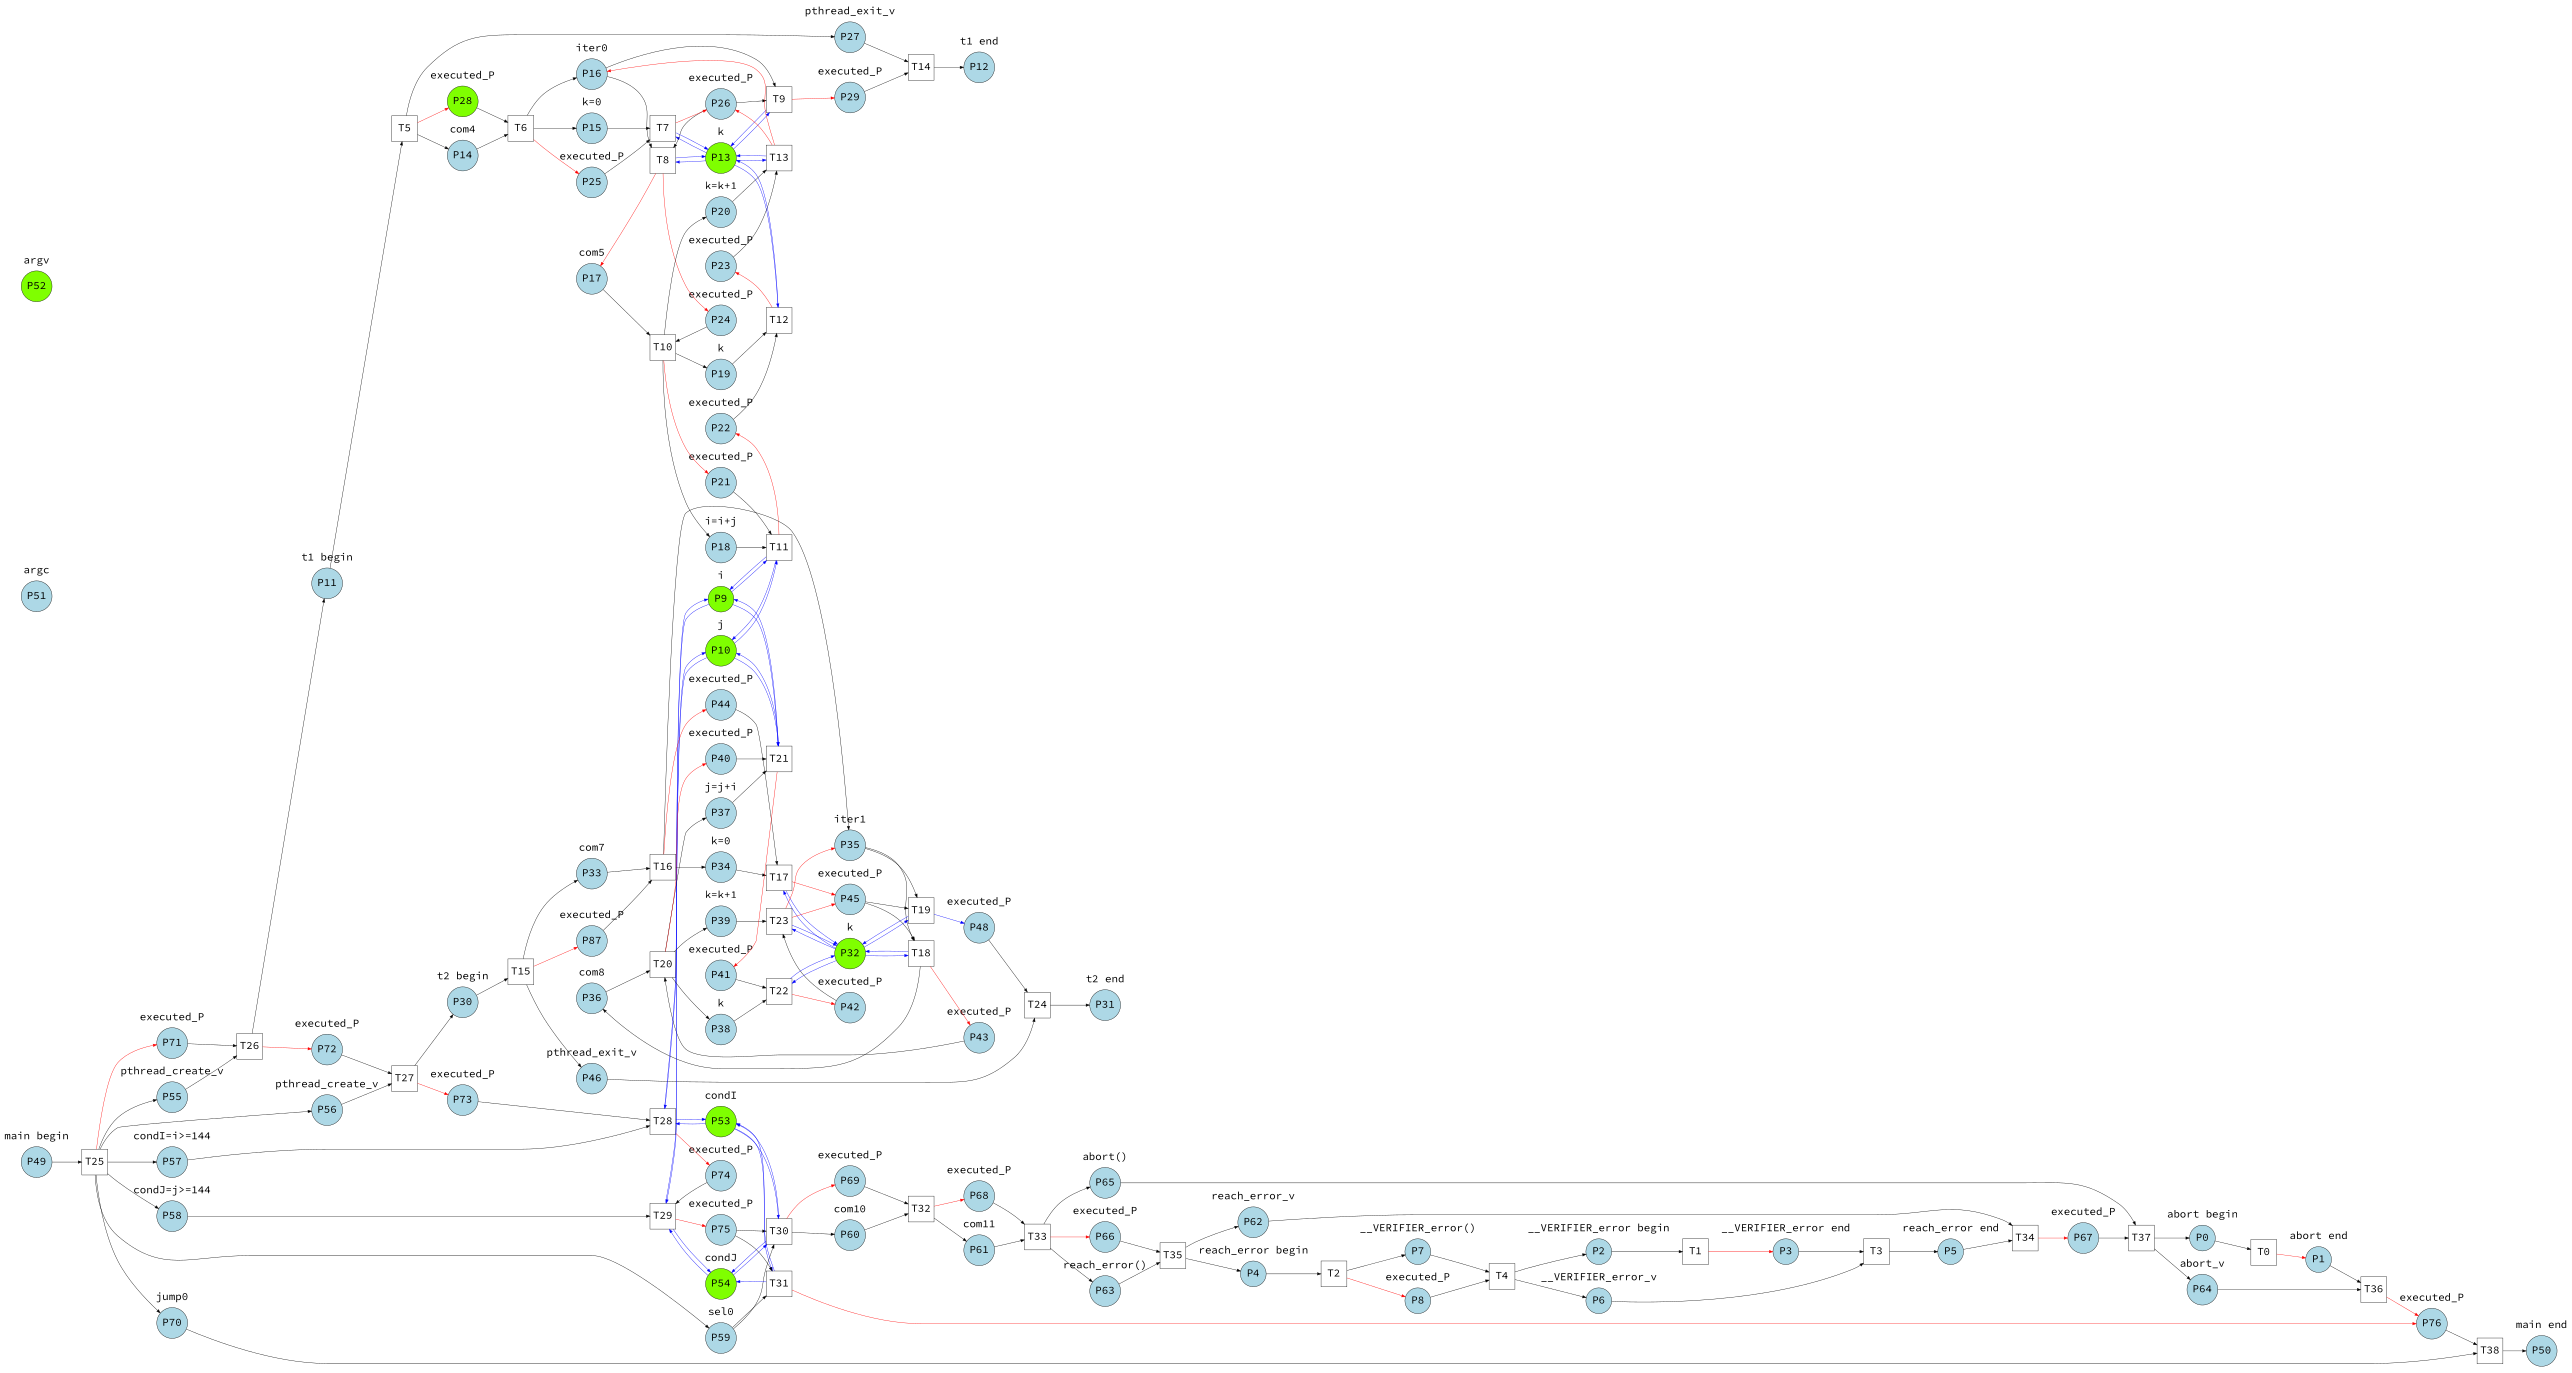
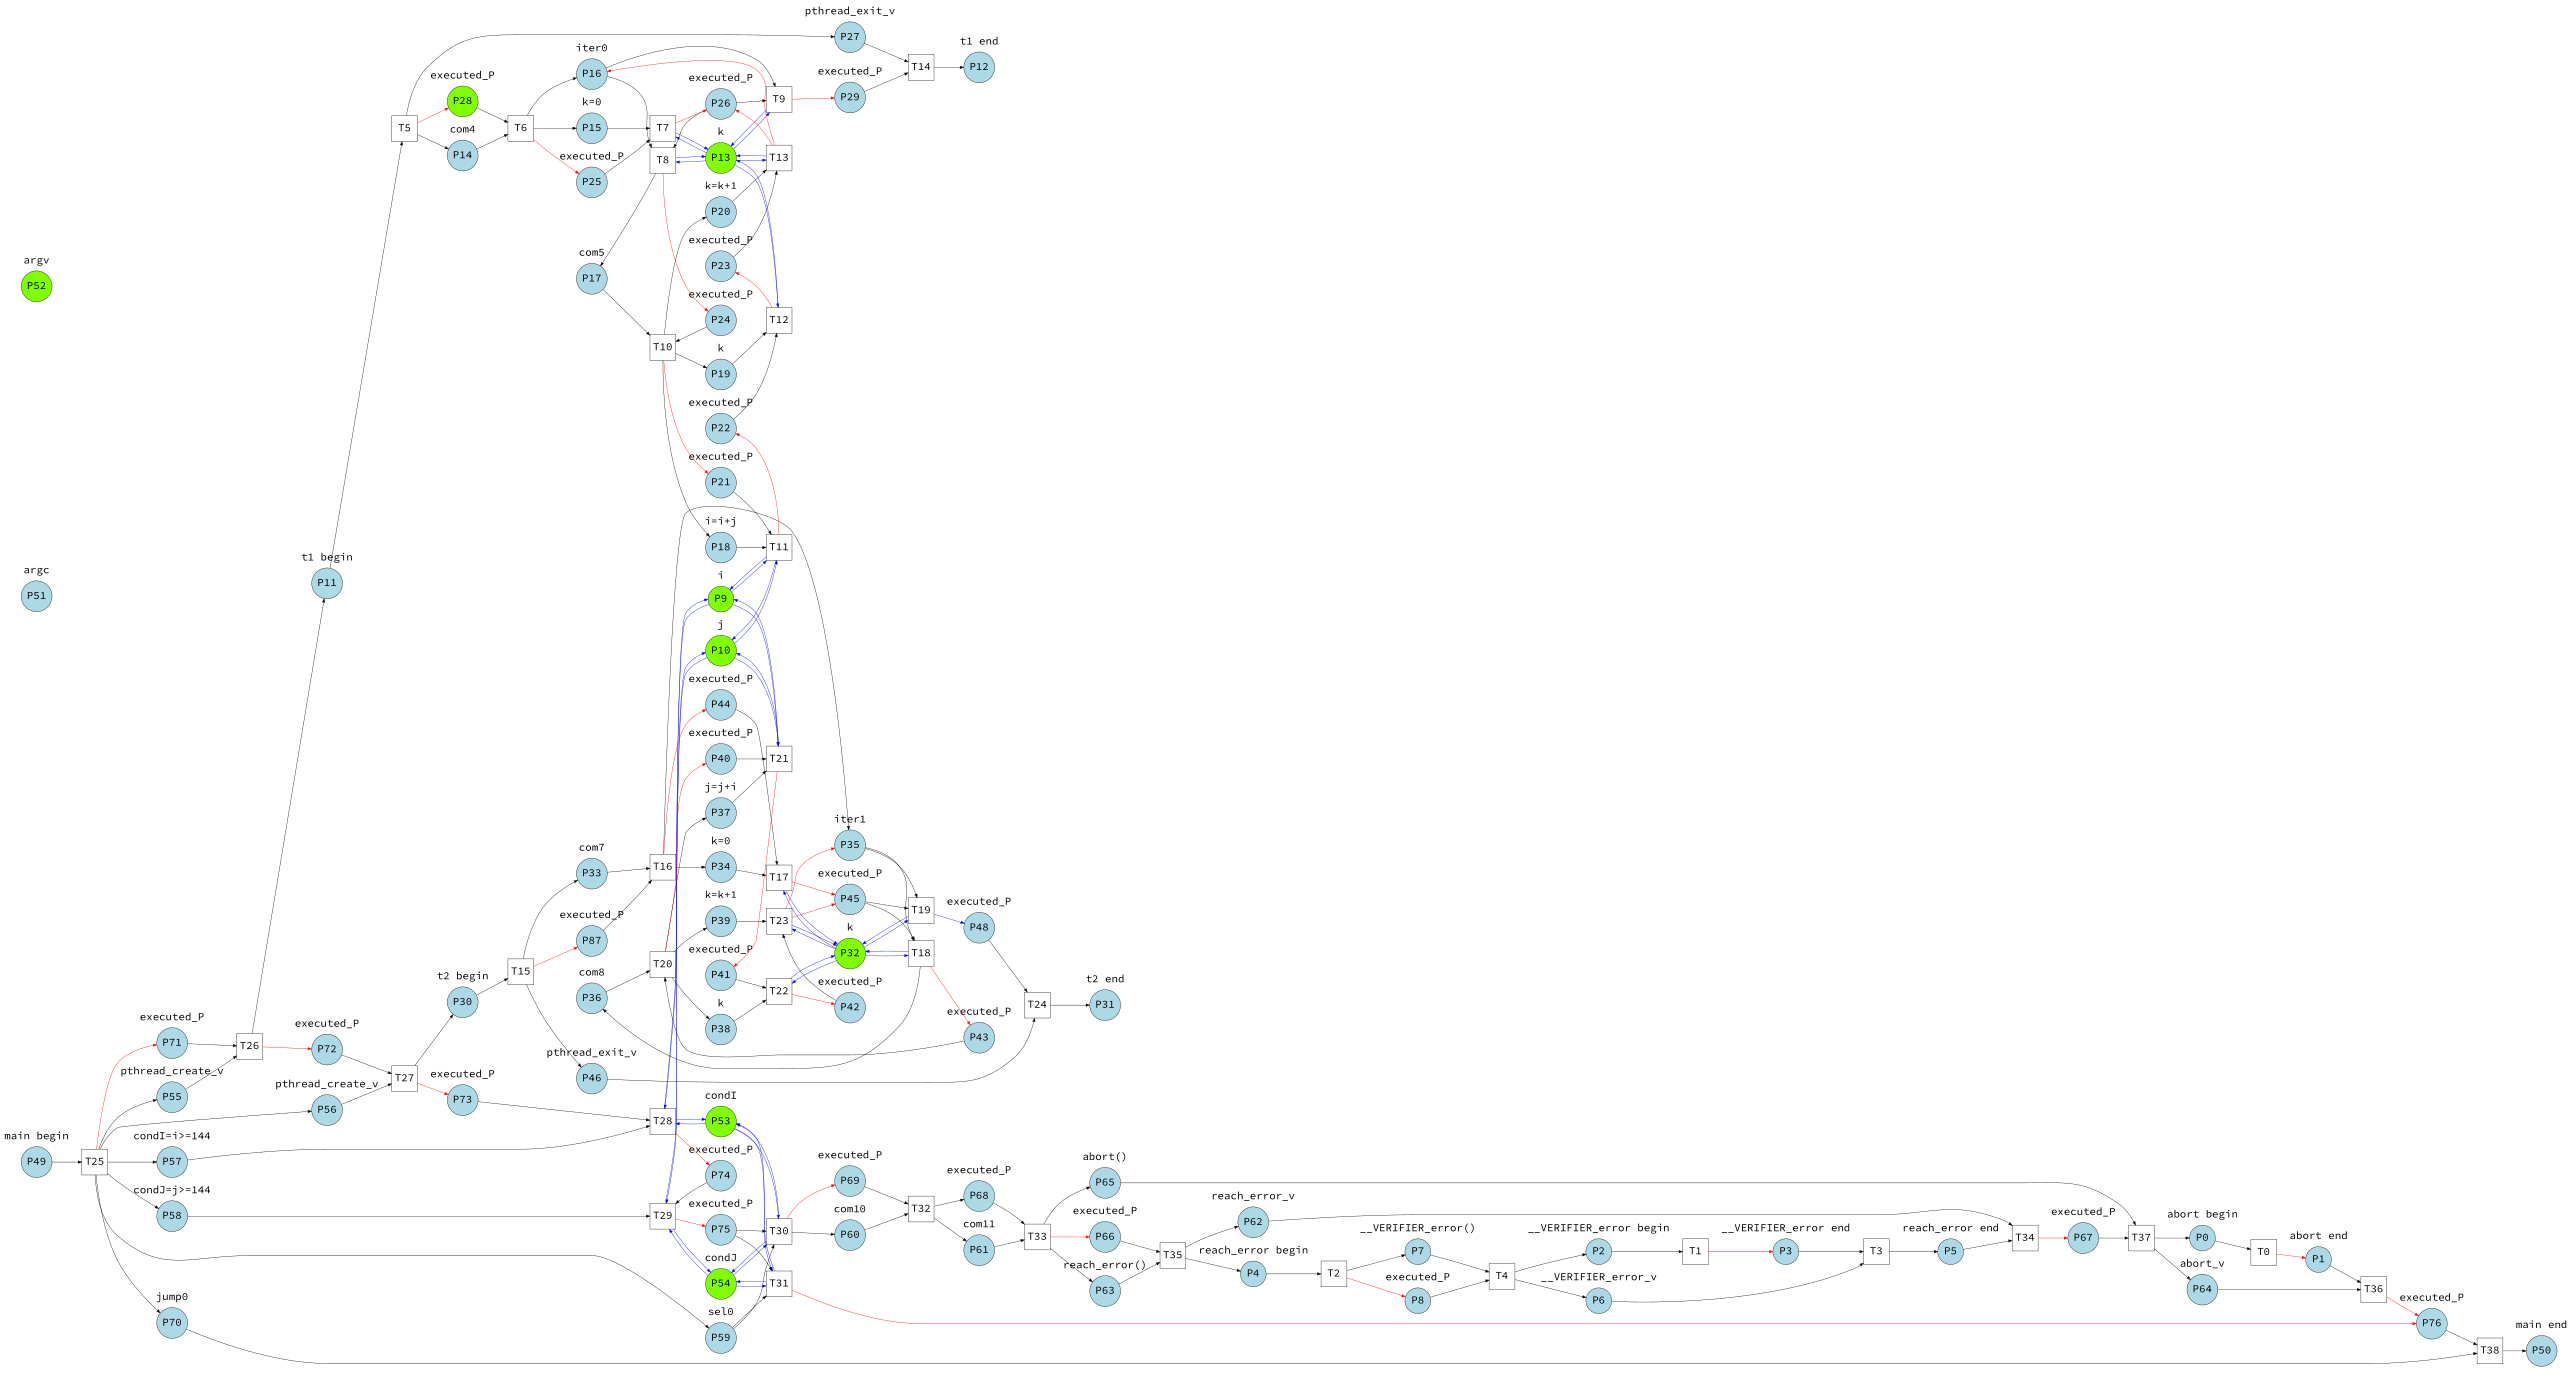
edge "T8" -> "P17": color red -> black
edge "T32" -> "P68": color red -> black
edge "P54" -> "T31": added
